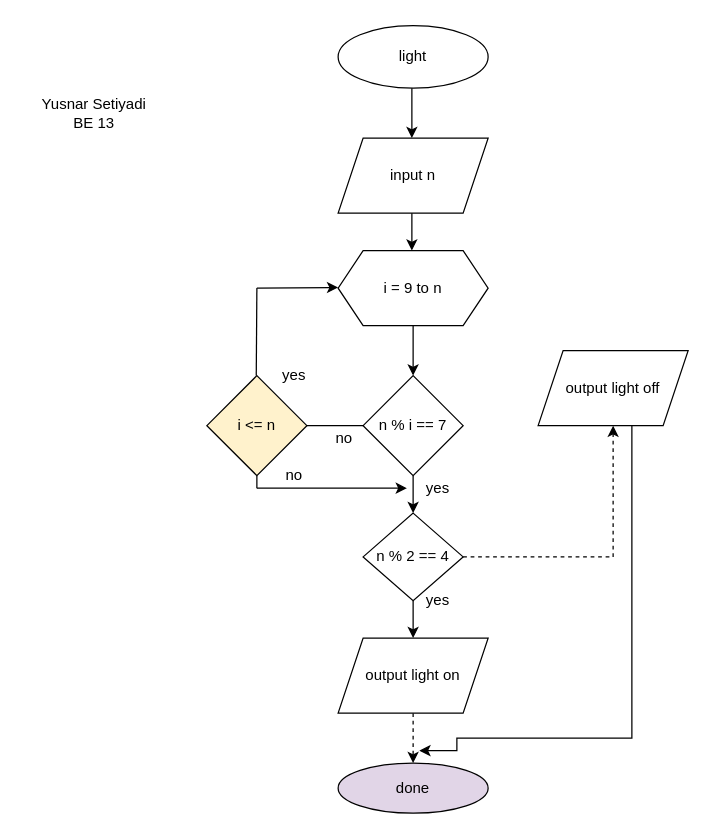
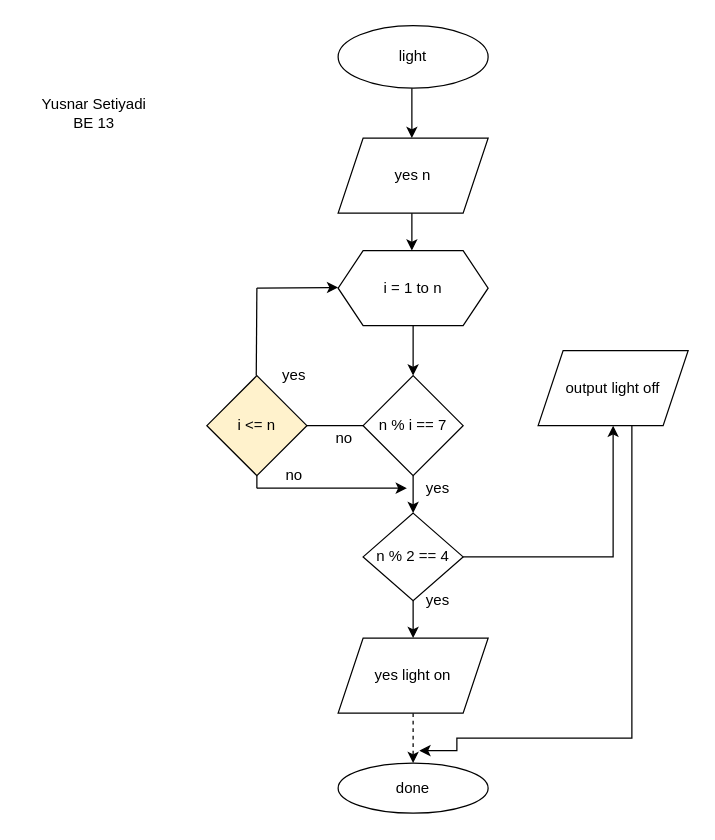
node "input n": label "input n" -> "yes n"
node "i = 9 to n": label "i = 9 to n" -> "i = 1 to n"
edge "n % 2 == 4" -> "output light off": style dashed -> solid
node "output light on": label "output light on" -> "yes light on"
node "done": fillcolor #e1d5e7 -> #ffffff
